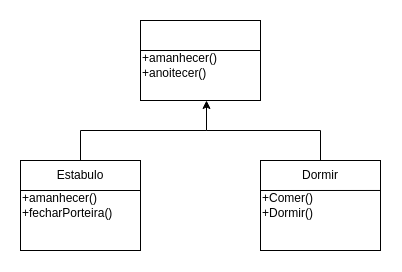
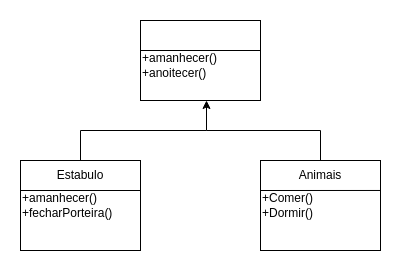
node "Dormir": label "Dormir" -> "Animais"
